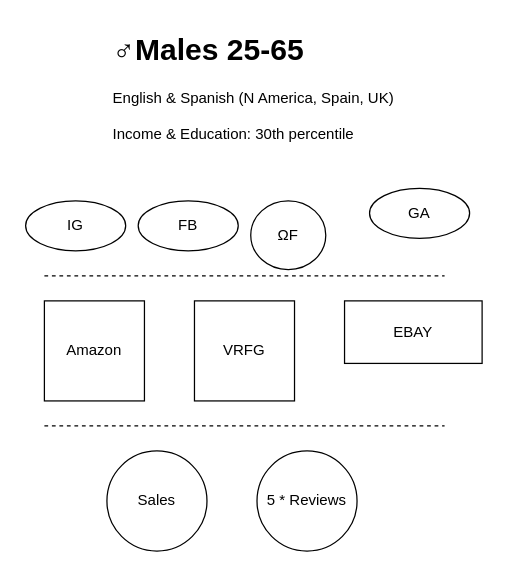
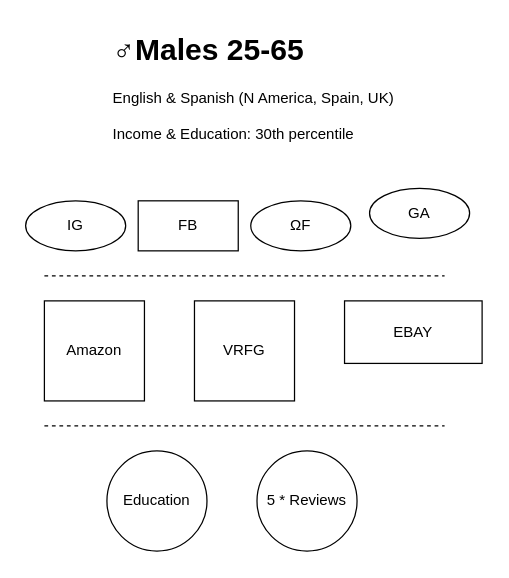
node "FB": shape ellipse -> rectangle
node "ΩF": size 75x69 -> 100x50
node "Sales": label "Sales" -> "Education"
